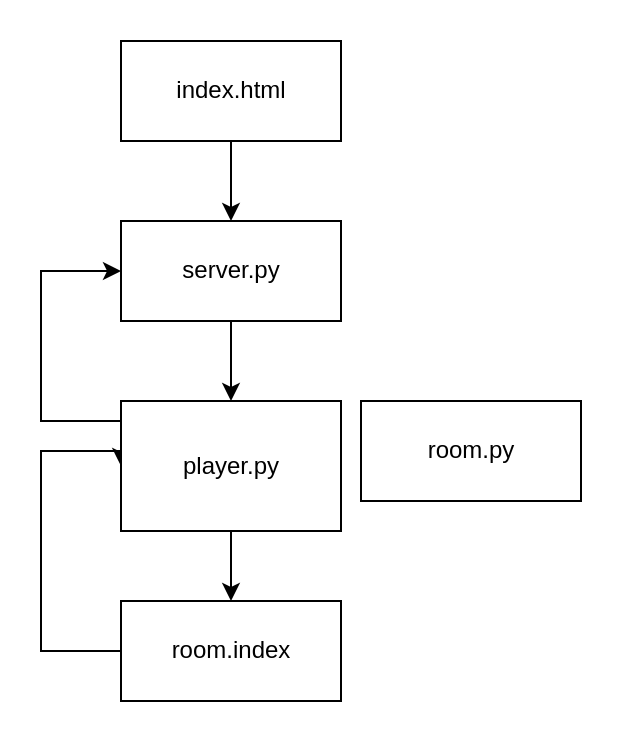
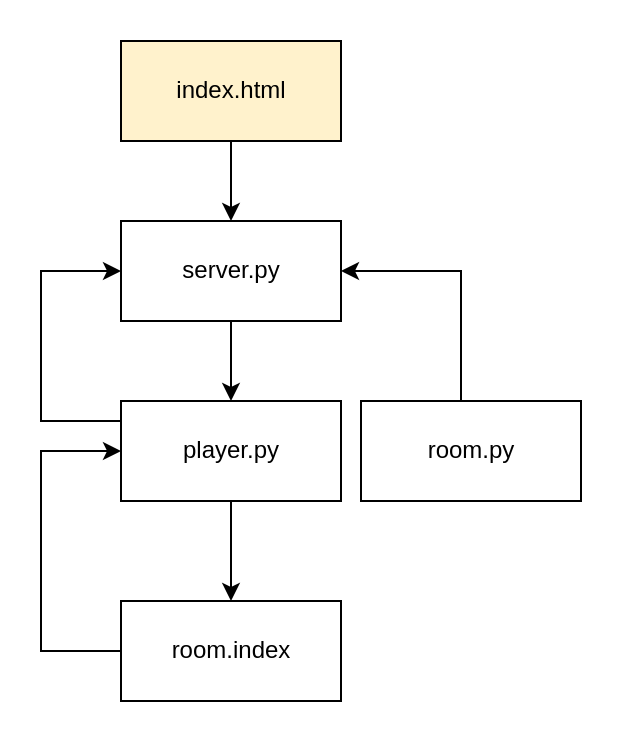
node "index.html": fillcolor #ffffff -> #fff2cc
edge "room.py" -> "server.py": added
node "player.py": size 220x130 -> 220x100
